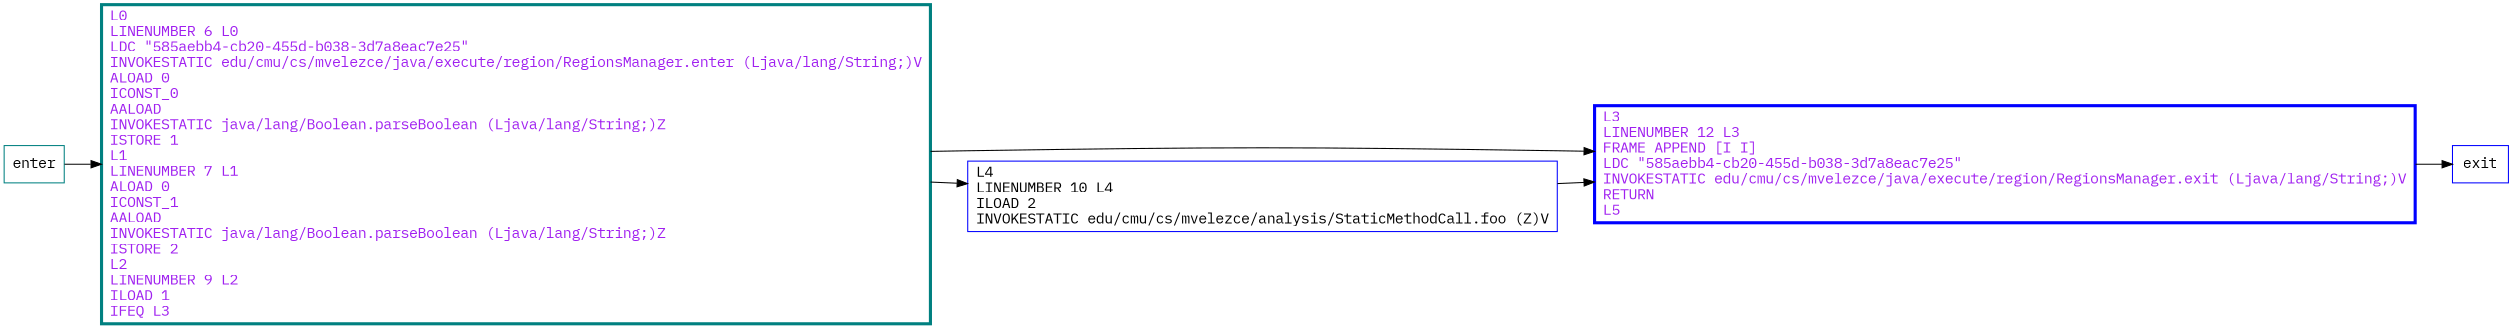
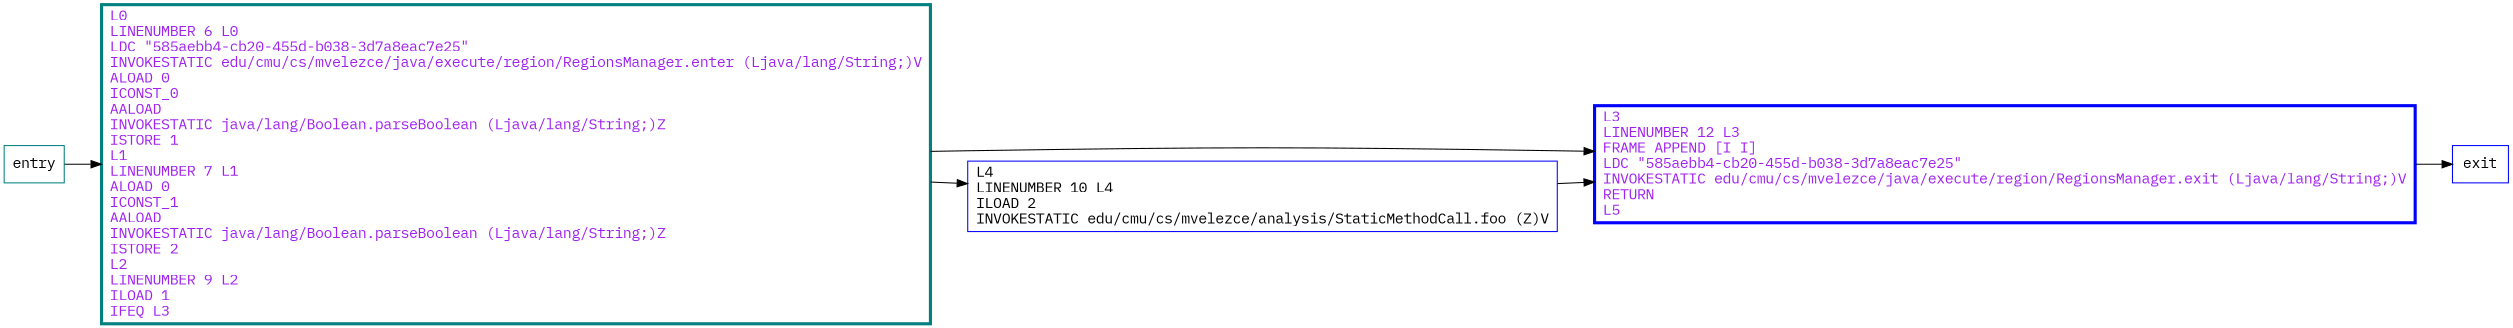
node "enter": label "enter" -> "entry"
